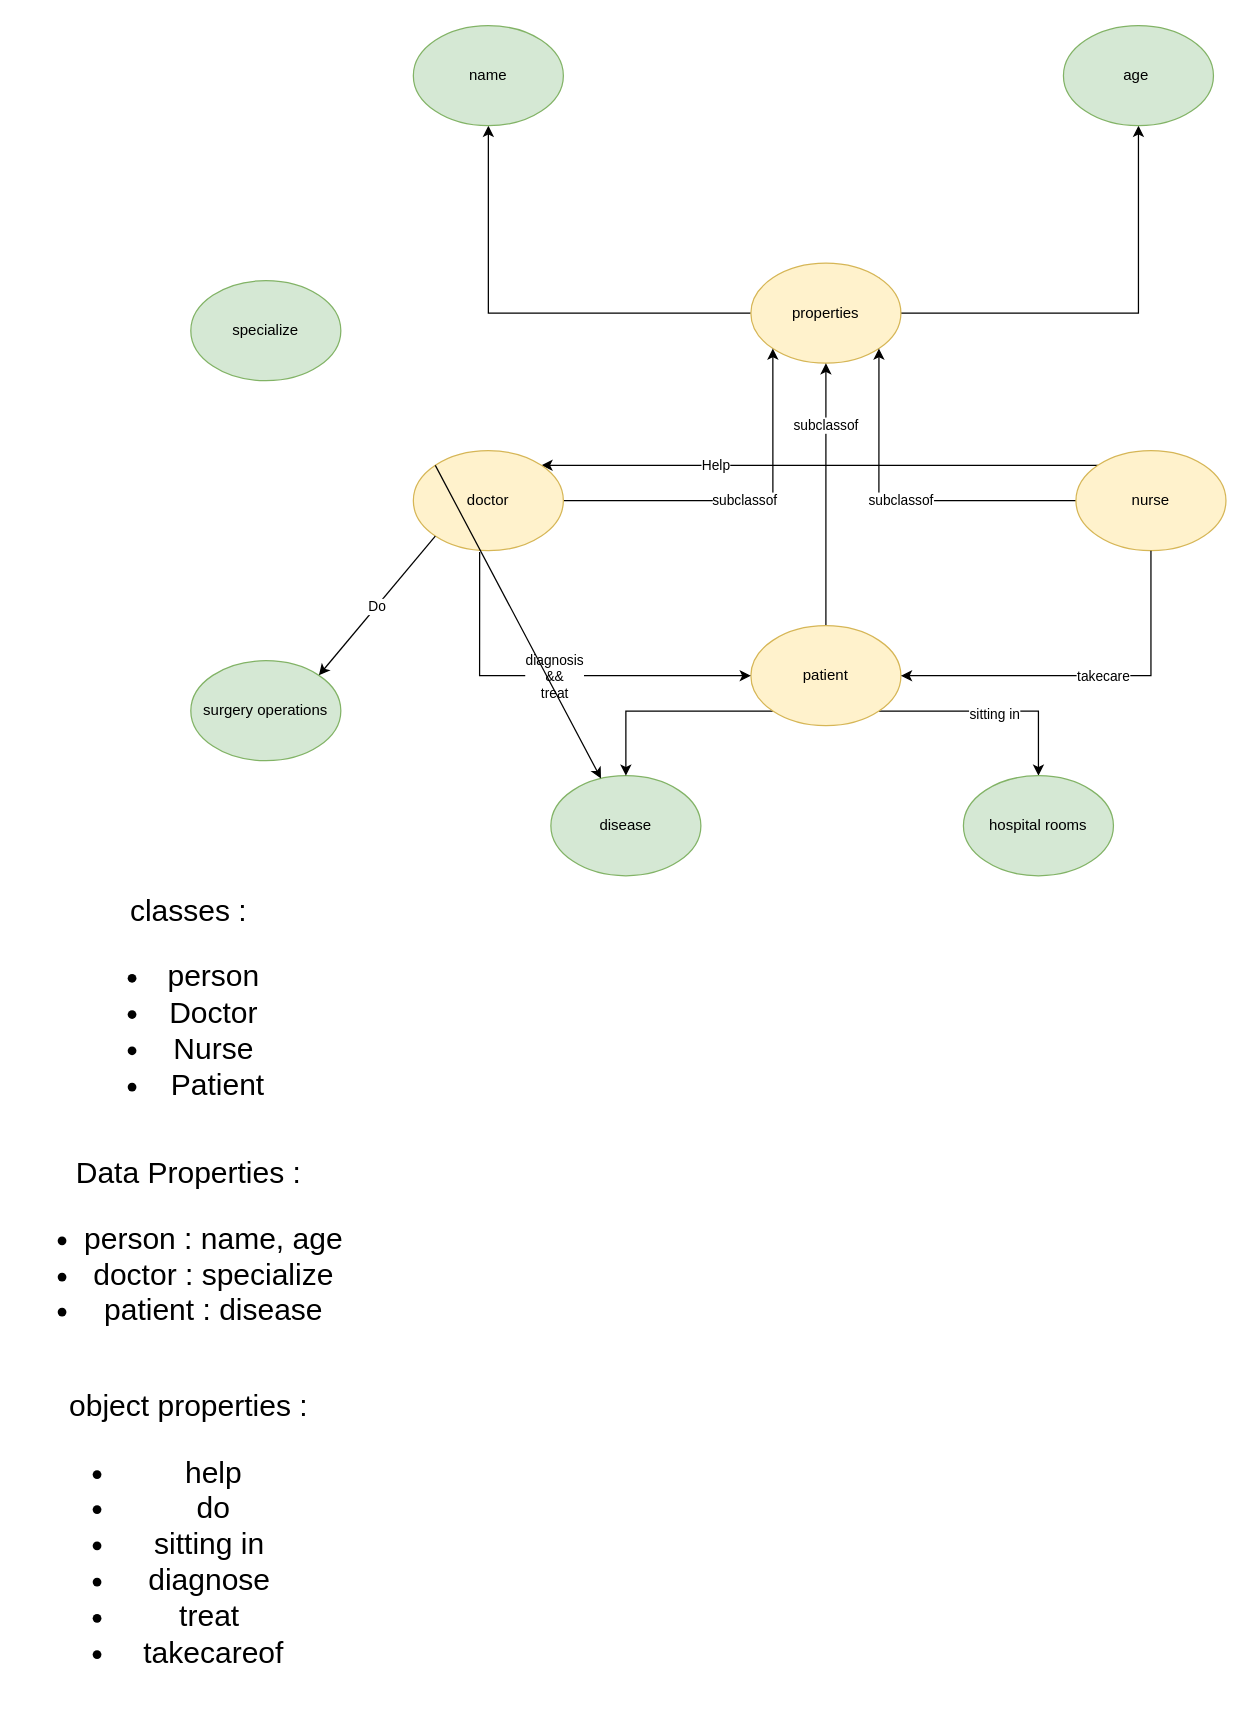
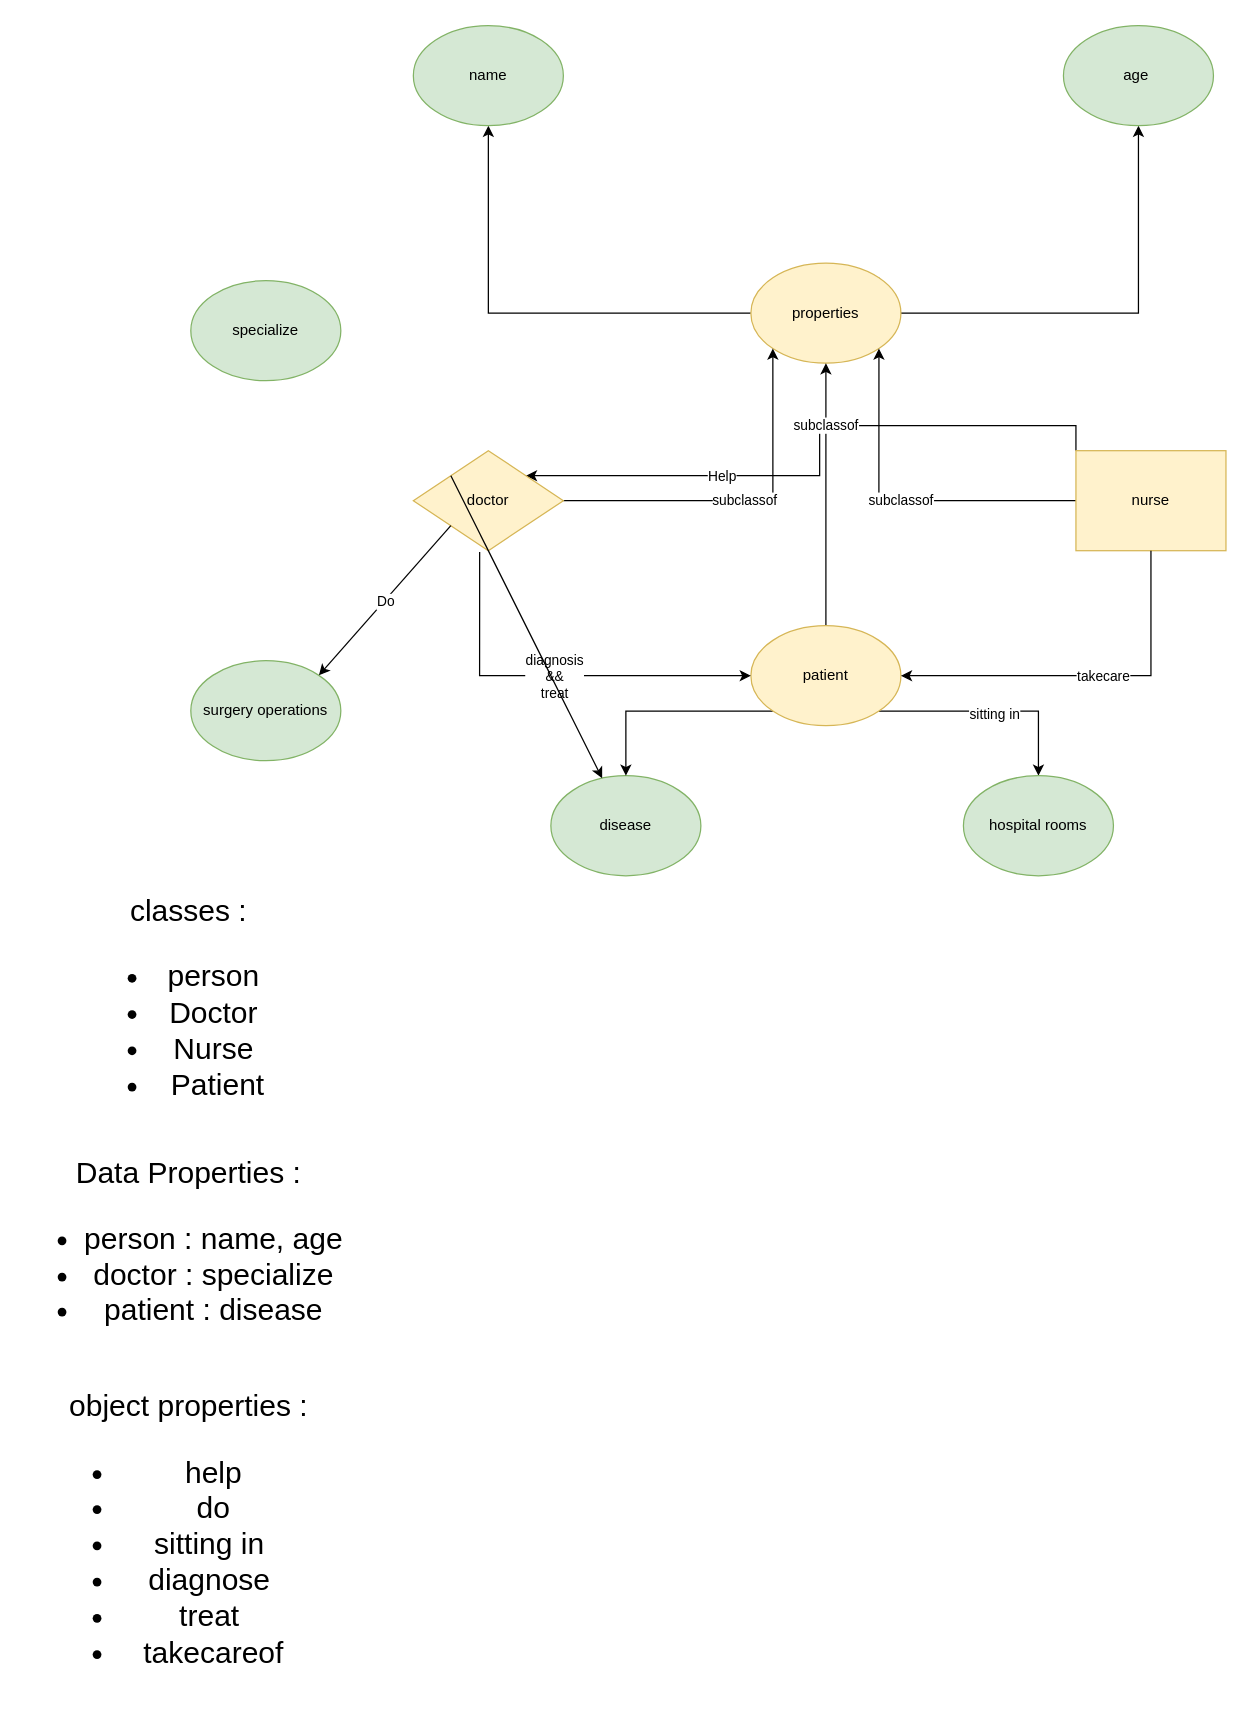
node "doctor": shape ellipse -> diamond
node "nurse": shape ellipse -> rectangle
